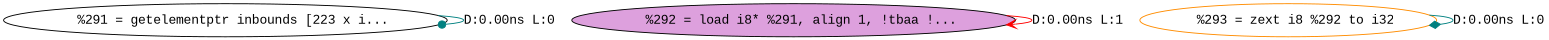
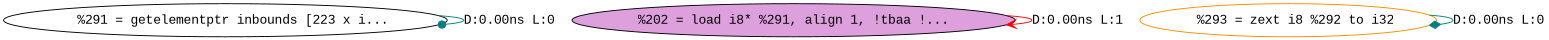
node "%292 = load i8* %291, align 1, !tbaa !...": label "%292 = load i8* %291, align 1, !tbaa !..." -> "%202 = load i8* %291, align 1, !tbaa !..."
